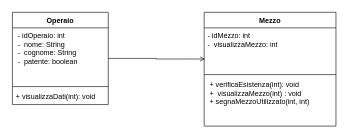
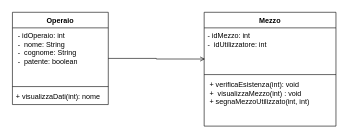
node "- idMezzo: int - visualizzaMezzo: int": label "- idMezzo: int - visualizzaMezzo: int" -> "- idMezzo: int - idUtilizzatore: int"
node "+ visualizzaDati(int): void": label "+ visualizzaDati(int): void" -> "+ visualizzaDati(int): nome"
